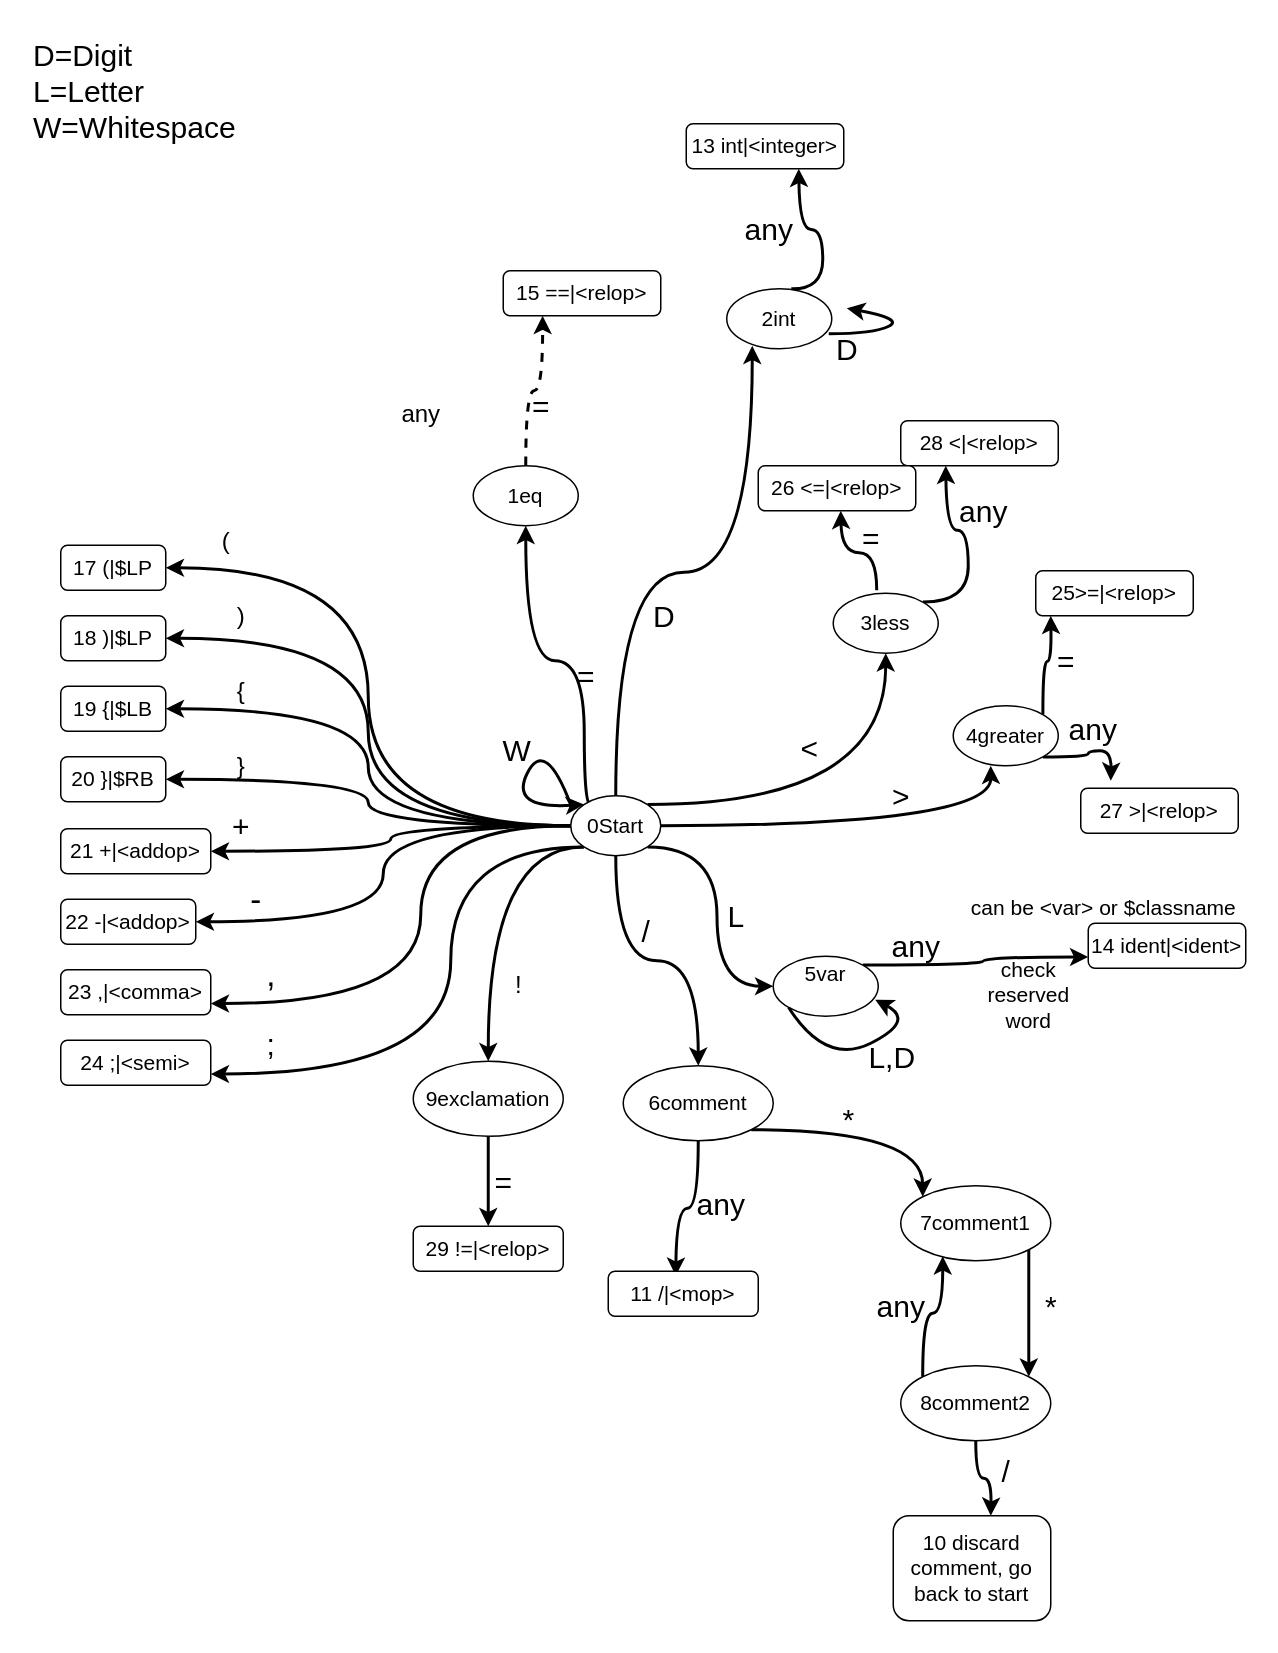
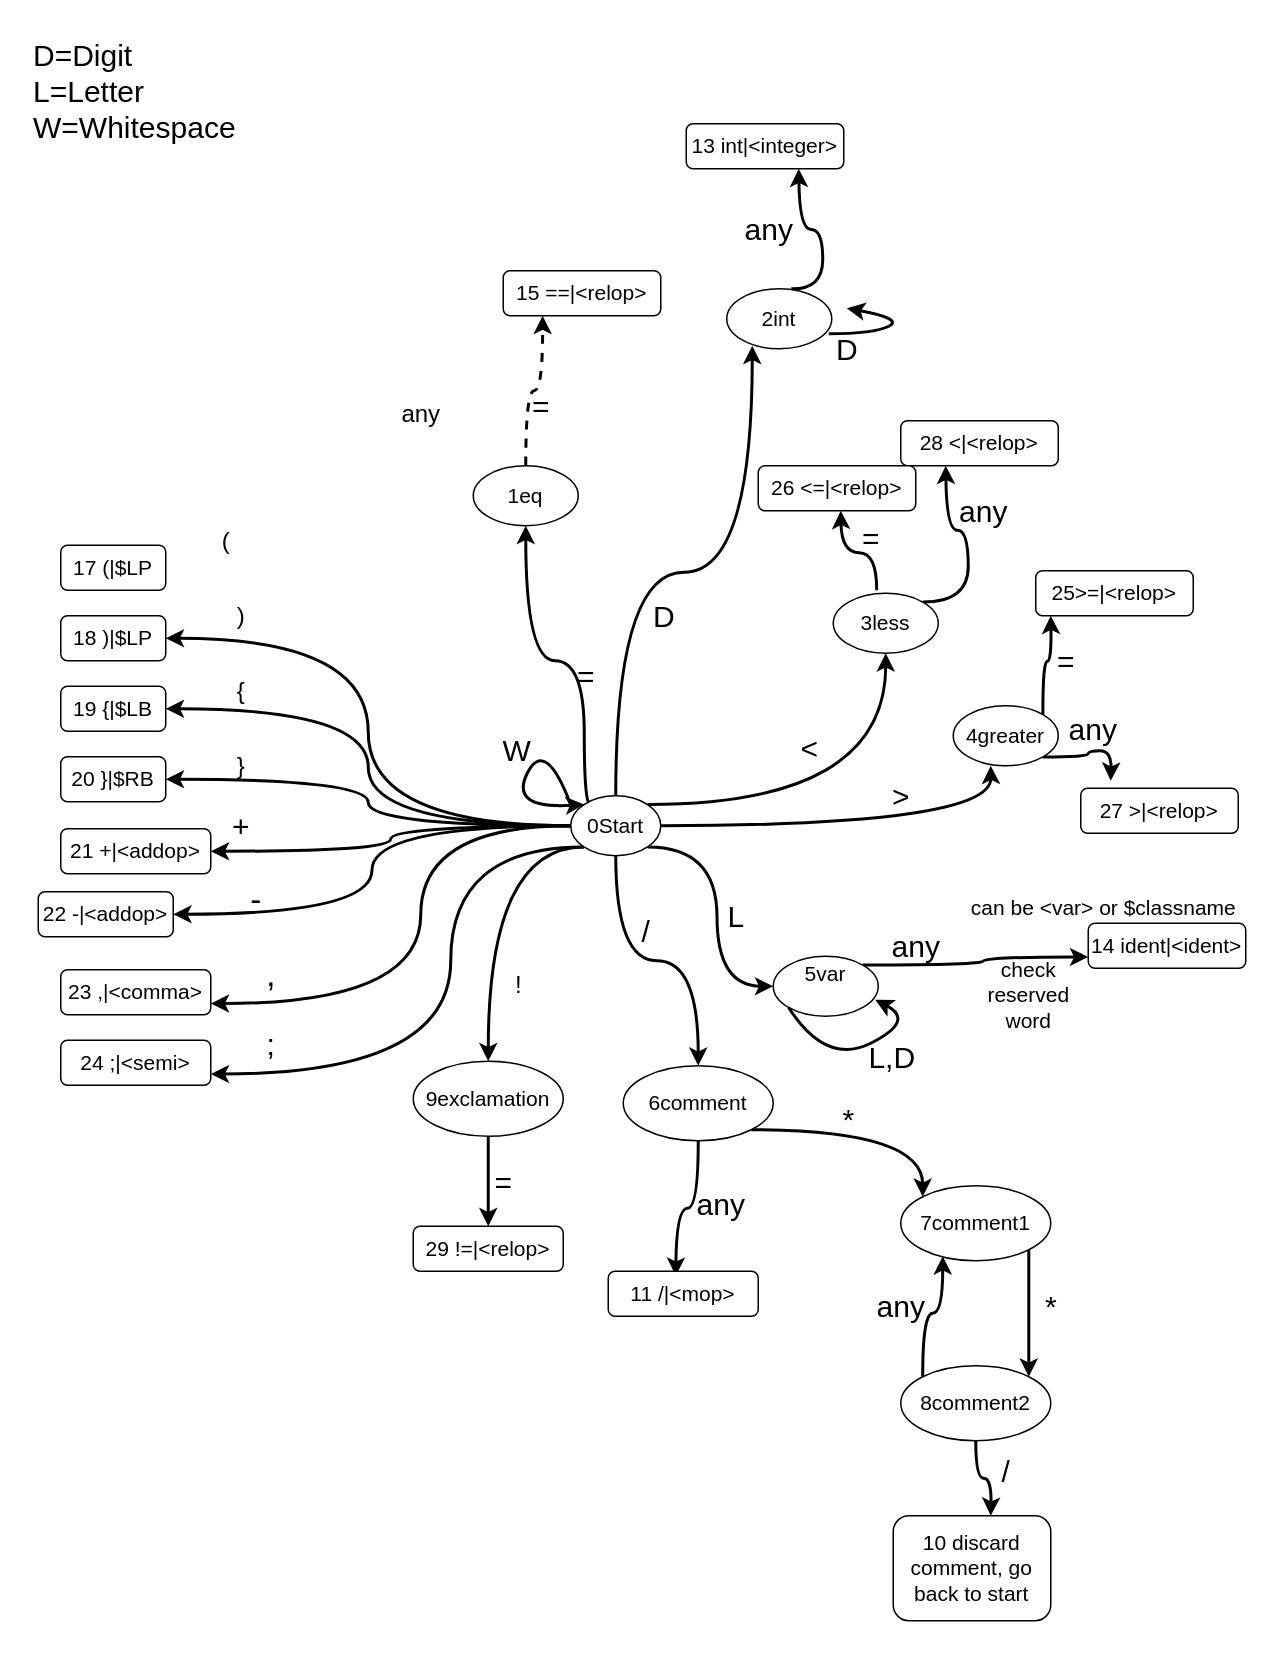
edge "0Start" -> "17 (|$LP": removed
node "22 -|<addop>": moved (128, 922) -> (106, 914)
